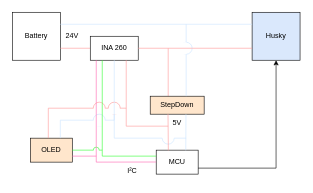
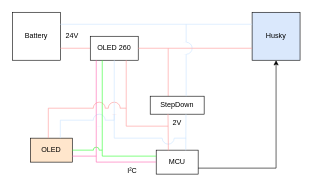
node "INA 260": label "INA 260" -> "OLED 260"
node "StepDown": fillcolor #ffe6cc -> #ffffff
node "5V": label "5V" -> "2V"
